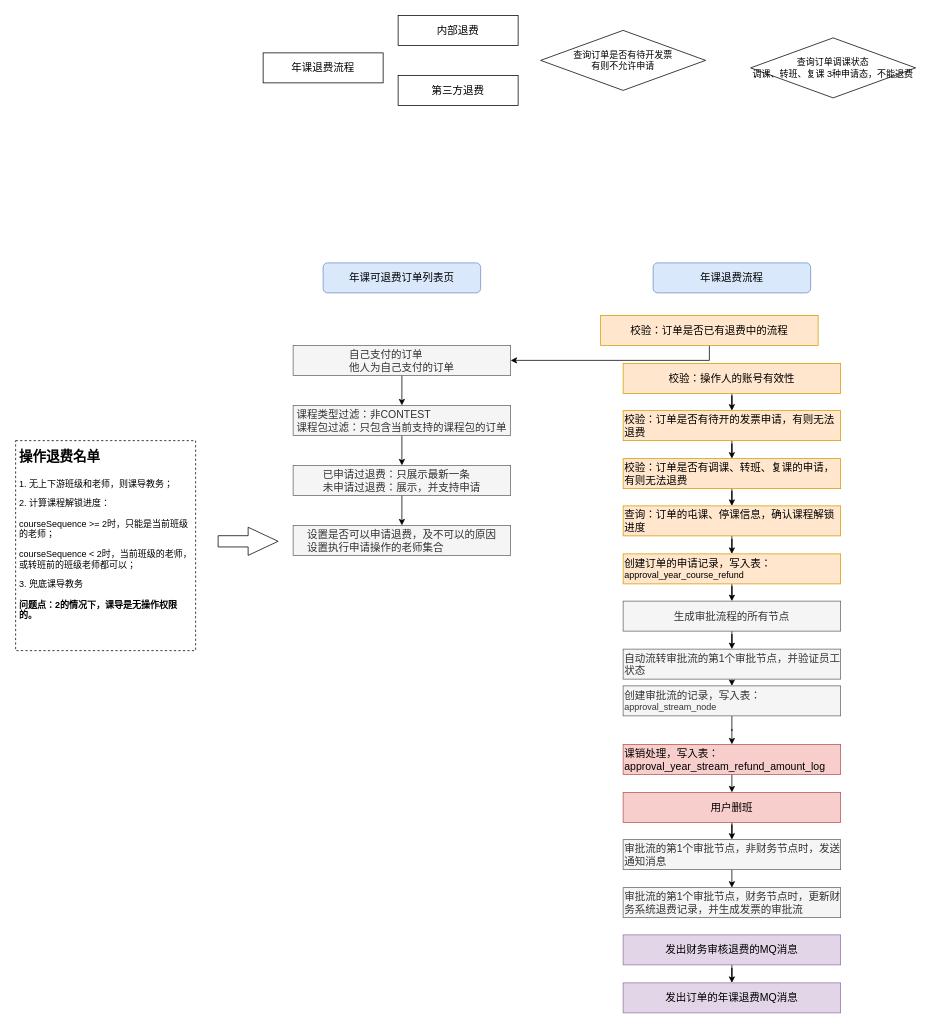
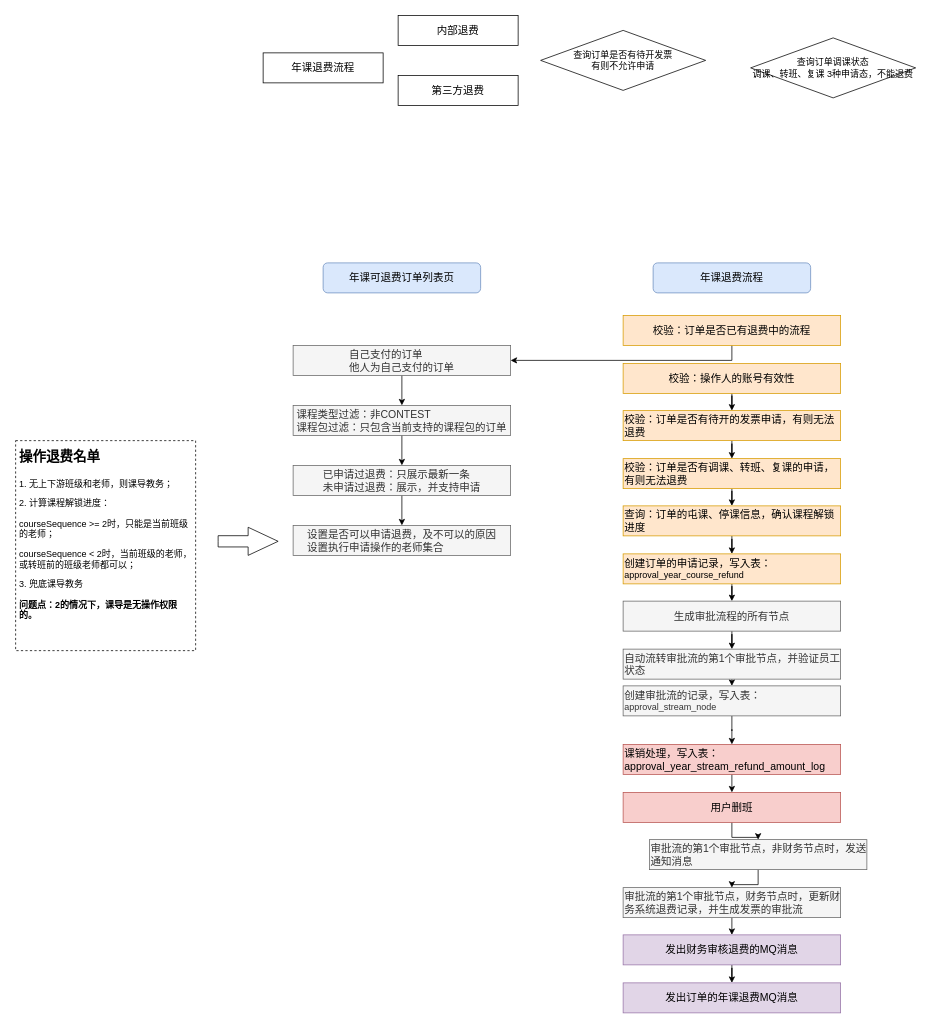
node "校验：订单是否已有退费中的流程": moved (709, 330) -> (732, 330)
node "审批流的第1个审批节点，非财务节点时，发送通知消息": moved (732, 855) -> (758, 855)
edge "审批流的第1个审批节点，财务节点时，更新财务系统退费记录，并生成发票的审批流" -> "发出财务审核退费的MQ消息": added
